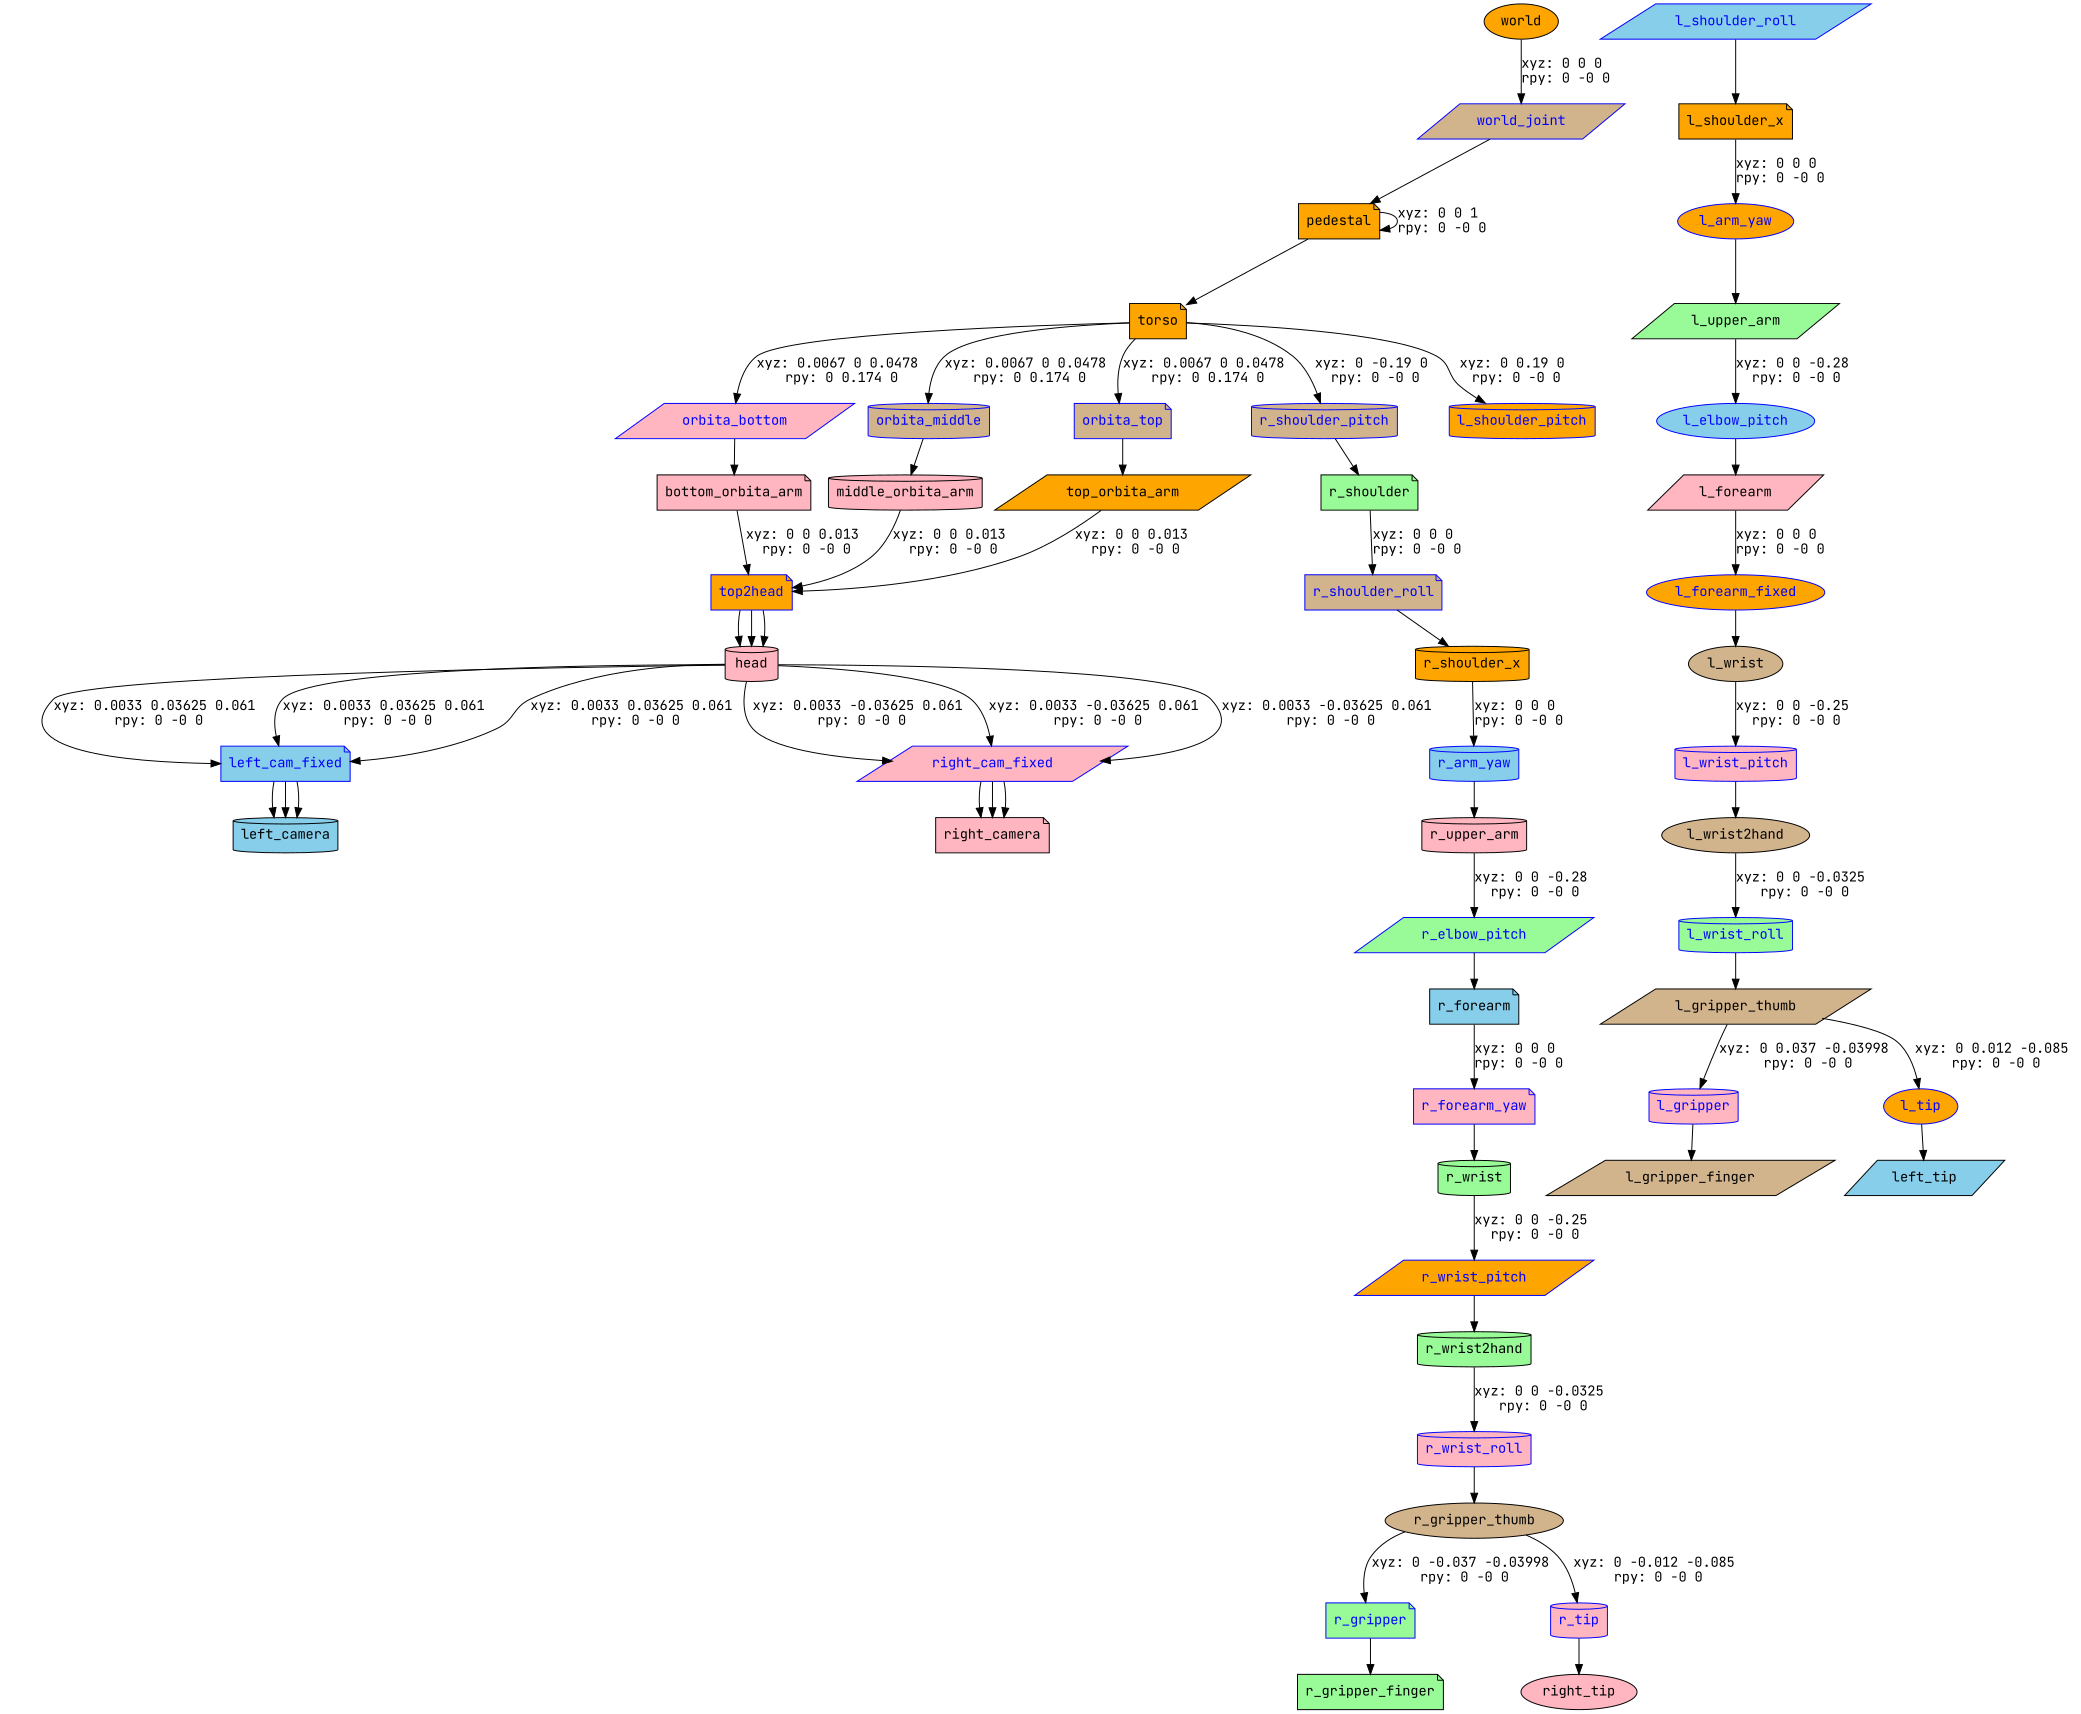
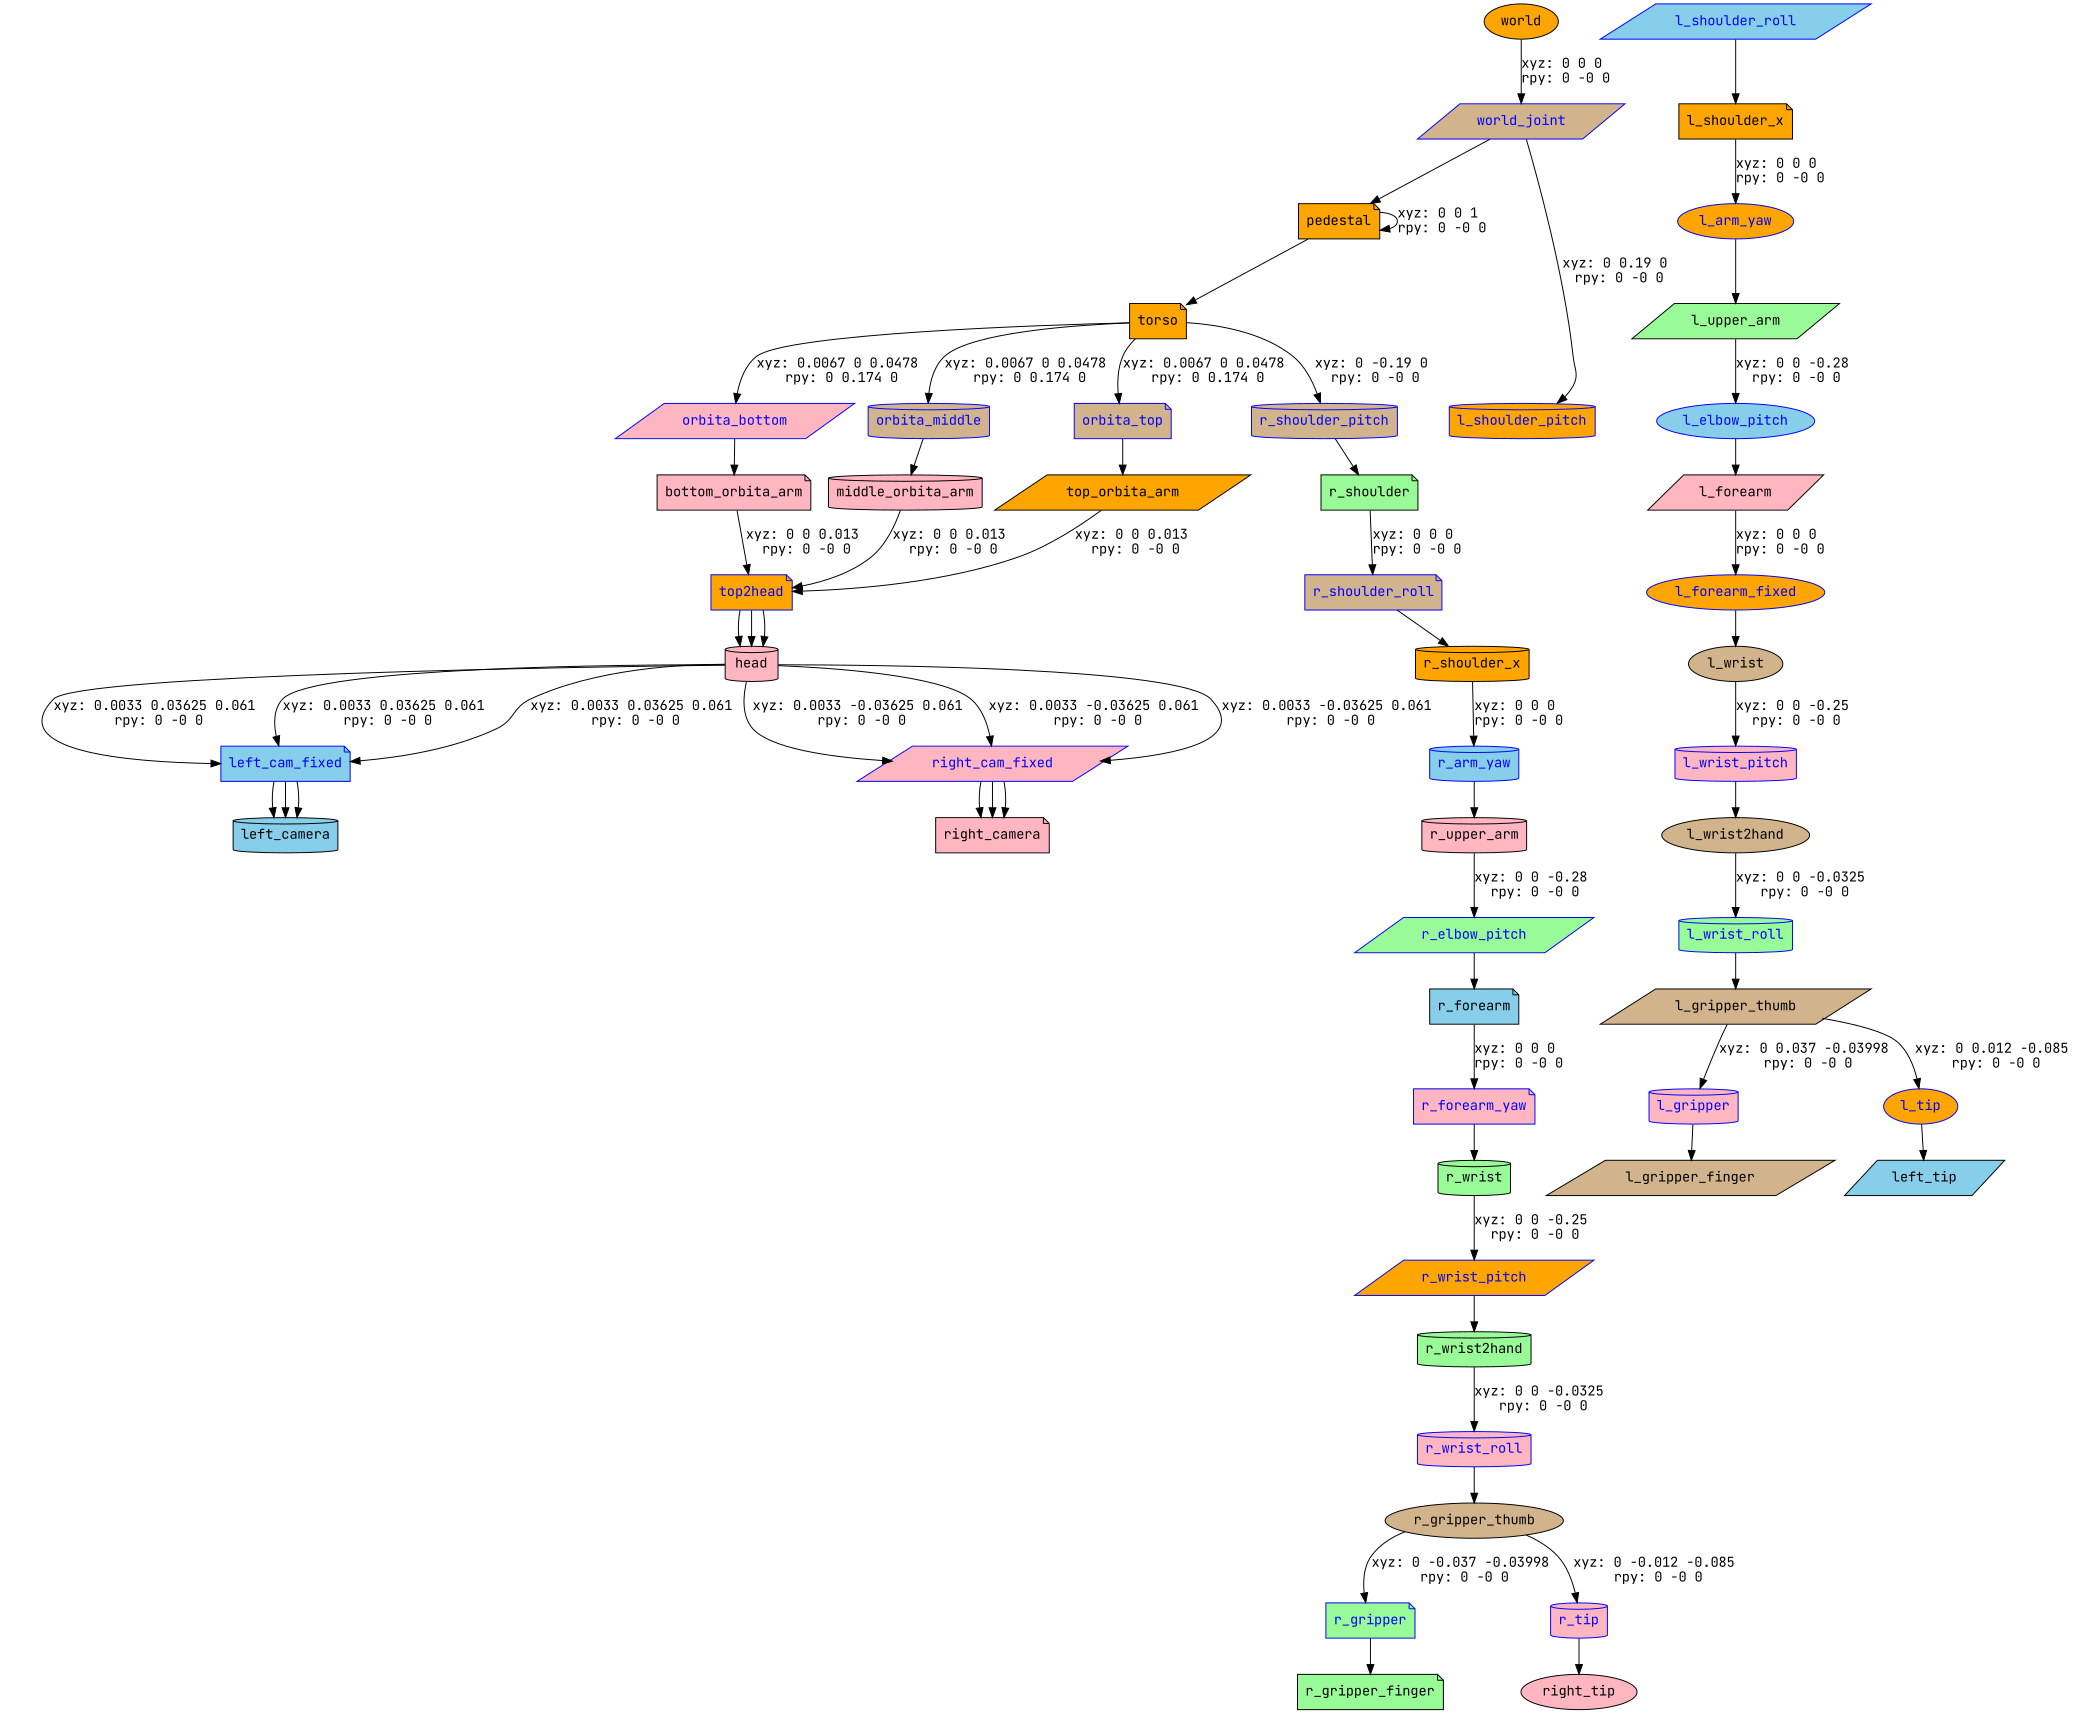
edge "torso" -> "l_shoulder_pitch": now "world_joint" -> "l_shoulder_pitch"
